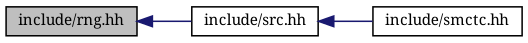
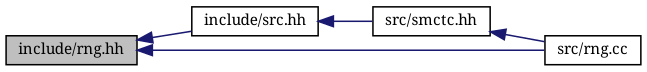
node "include/smctc.hh": label "include/smctc.hh" -> "src/smctc.hh"
node "src/rng.cc": added
